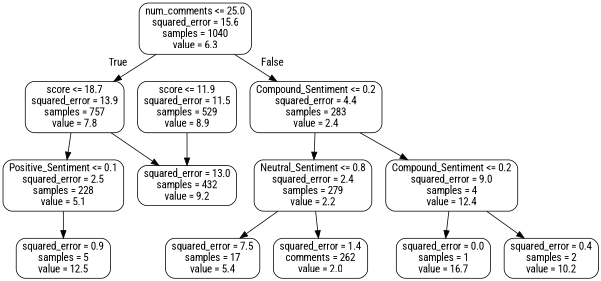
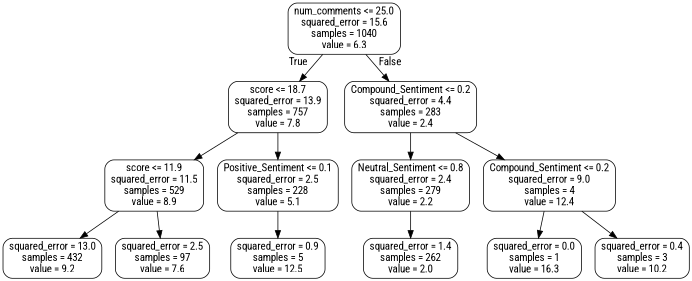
edge "score <= 18.7 squared_error = 13.9 samples = 757 value = 7.8" -> "squared_error = 13.0 samples = 432 value = 9.2": now "score <= 18.7 squared_error = 13.9 samples = 757 value = 7.8" -> "score <= 11.9 squared_error = 11.5 samples = 529 value = 8.9"
node "squared_error = 2.5 samples = 97 value = 7.6": added
node "squared_error = 7.5 samples = 17 value = 5.4": removed
node "squared_error = 1.4 comments = 262 value = 2.0": label "squared_error = 1.4 comments = 262 value = 2.0" -> "squared_error = 1.4 samples = 262 value = 2.0"
node "squared_error = 0.0 samples = 1 value = 16.7": label "squared_error = 0.0 samples = 1 value = 16.7" -> "squared_error = 0.0 samples = 1 value = 16.3"
node "squared_error = 0.4 samples = 2 value = 10.2": label "squared_error = 0.4 samples = 2 value = 10.2" -> "squared_error = 0.4 samples = 3 value = 10.2"
